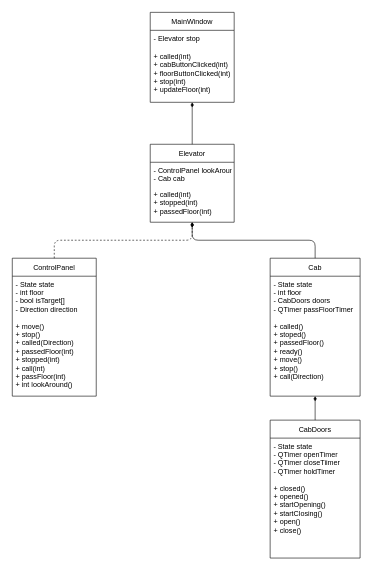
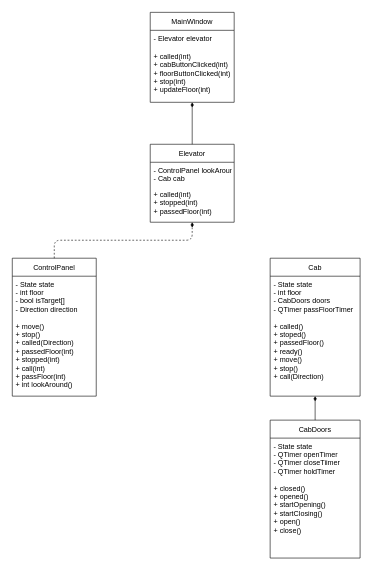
node "- Elevator stop": label "- Elevator stop" -> "- Elevator elevator"
edge "Cab" -> "+ called(int) + stopped(int) + passedFloor(int)": removed
